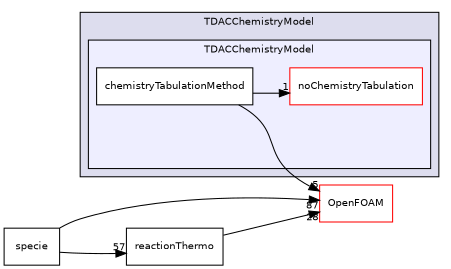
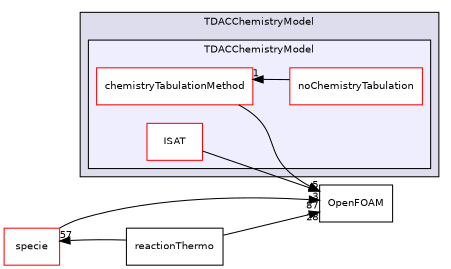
node "chemistryTabulationMethod": color black -> red
edge "chemistryTabulationMethod" -> "noChemistryTabulation": reversed
node "ISAT": added
node "OpenFOAM": color red -> black
node "specie": color black -> red
edge "specie" -> "reactionThermo": reversed
